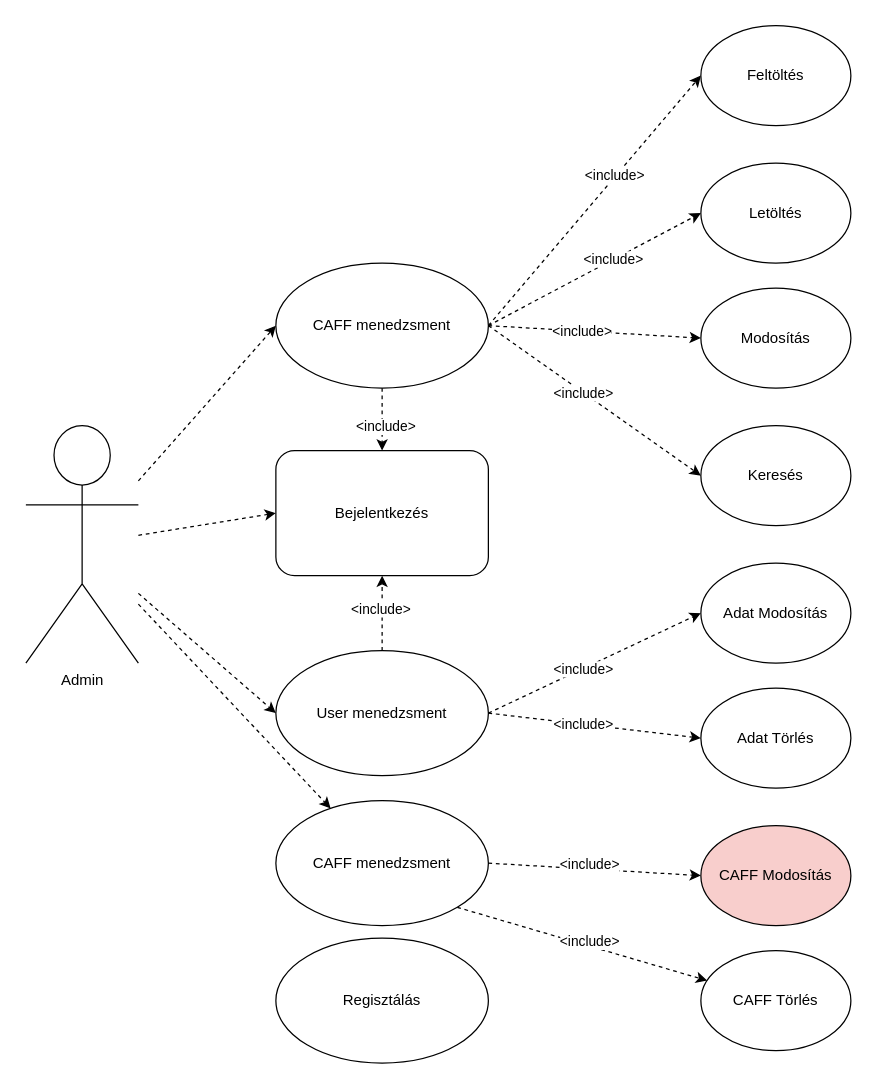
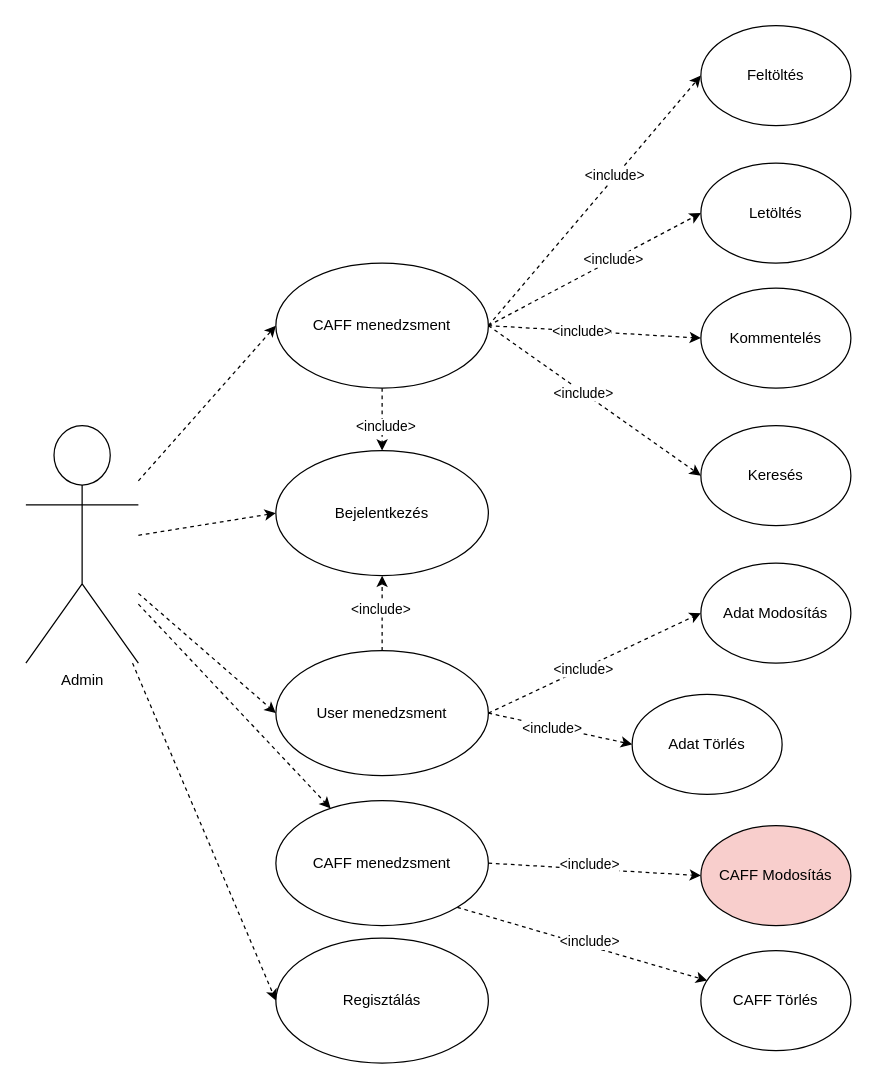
node "Modosítás": label "Modosítás" -> "Kommentelés"
node "Bejelentkezés": shape rounded rectangle -> ellipse
node "Adat Törlés": moved (776, 738) -> (707, 744)
edge "Admin" -> "Regisztálás": added
